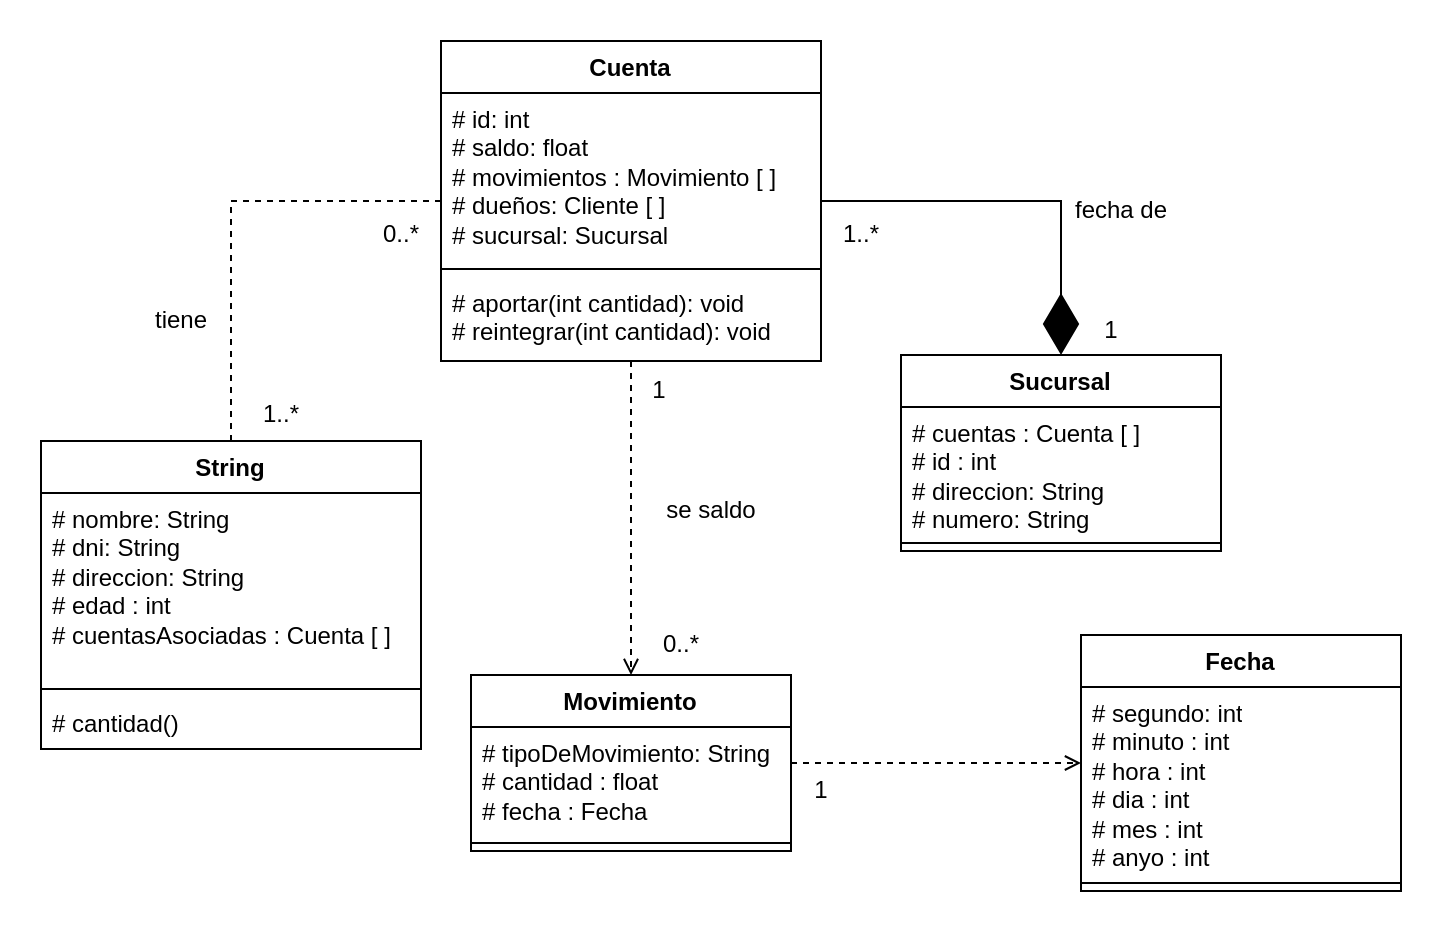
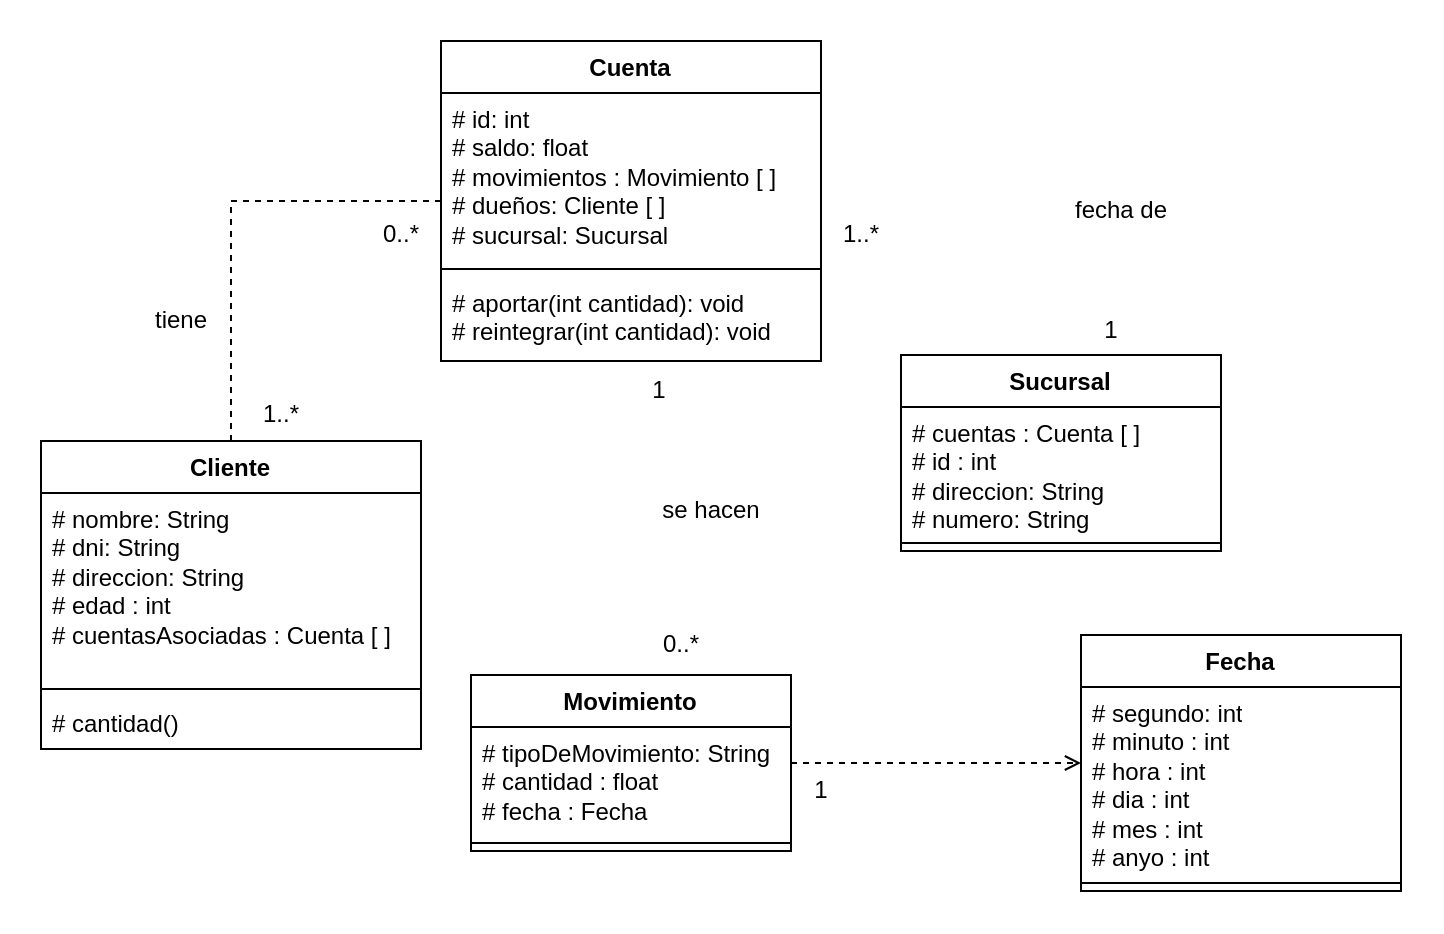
edge "Cuenta" -> "Sucursal": removed
node "String": label "String" -> "Cliente"
node "se saldo": label "se saldo" -> "se hacen"
edge "Cuenta" -> "Movimiento": removed
